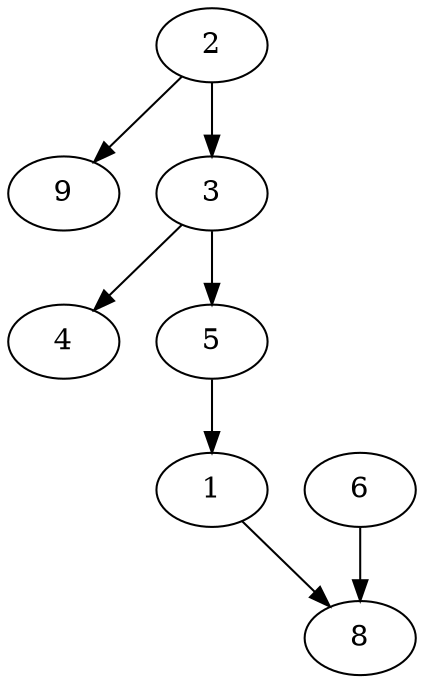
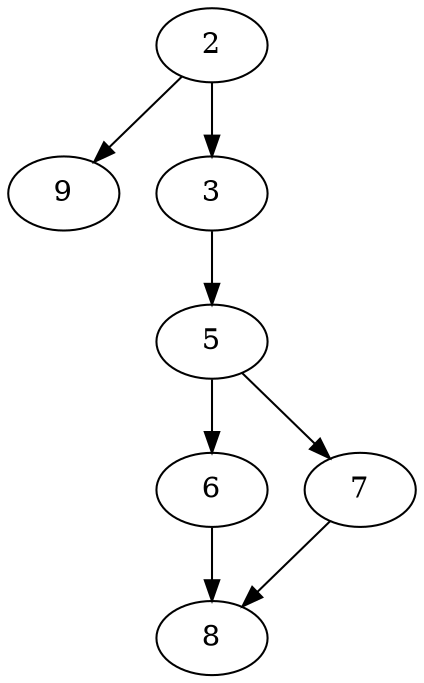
node "4": removed
edge "5" -> "6": added
node "1": label "1" -> "7"
